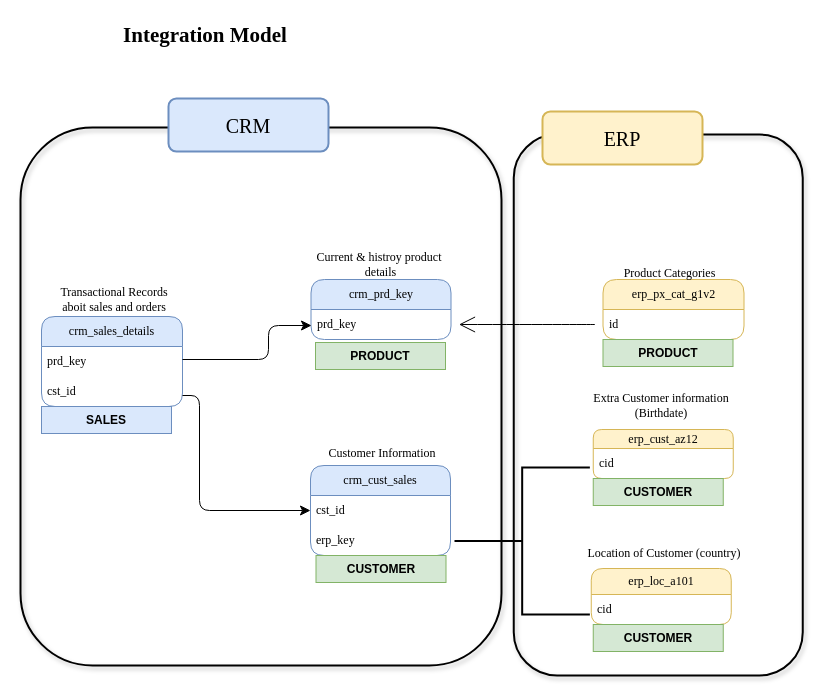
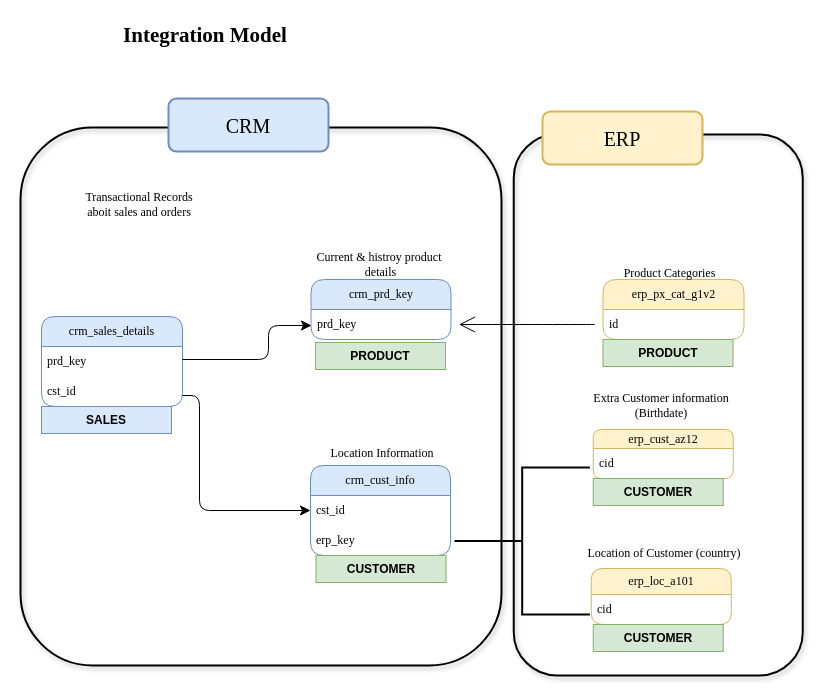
node "Transactional Records aboit sales and orders": moved (115, 300) -> (140, 205)
node "Customer Information": label "Customer Information" -> "Location Information"
node "crm_cust_sales": label "crm_cust_sales" -> "crm_cust_info"
